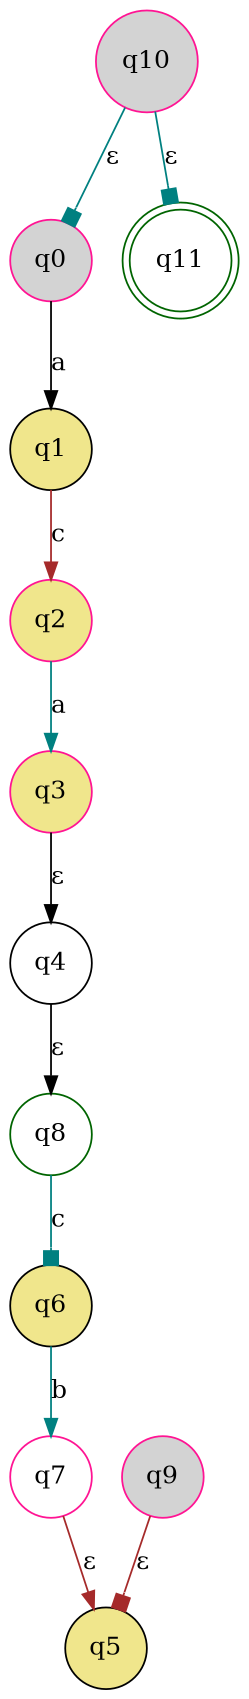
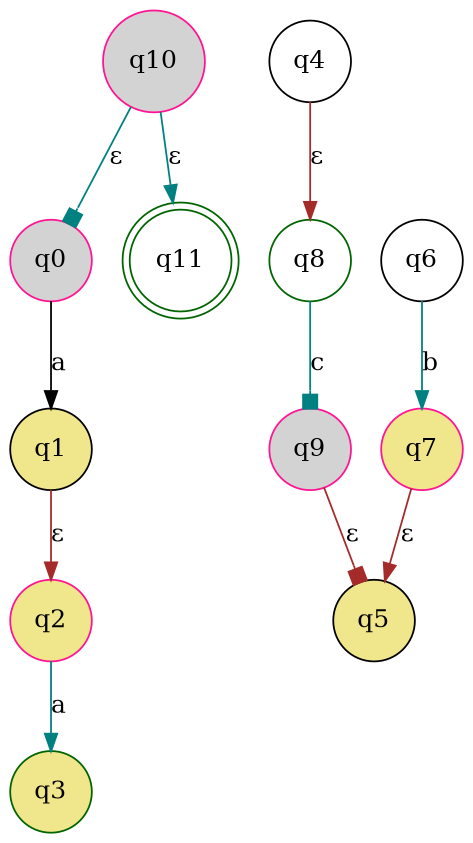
edge "q10" -> "q11": arrowhead box -> normal
edge "q1" -> "q2": label "c" -> "ε"
node "q3": color deeppink -> darkgreen
edge "q3" -> "q4": removed, label "ε"
edge "q4" -> "q8": color black -> brown
edge "q8" -> "q6": now "q8" -> "q9"
node "q6": fillcolor khaki -> white
node "q7": fillcolor white -> khaki
